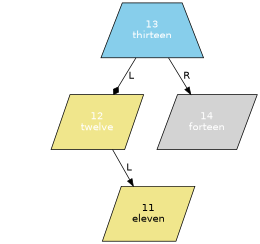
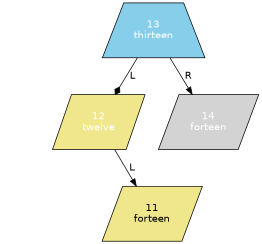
node "11 eleven": label "11 eleven" -> "11 forteen"
